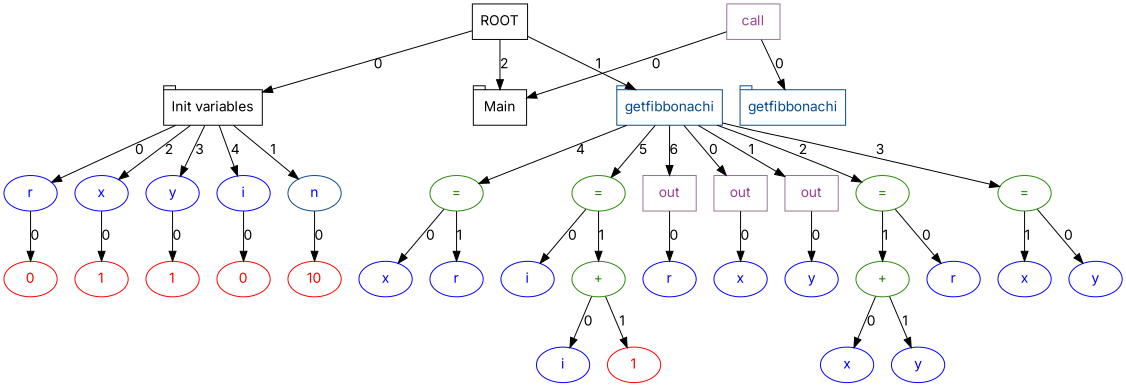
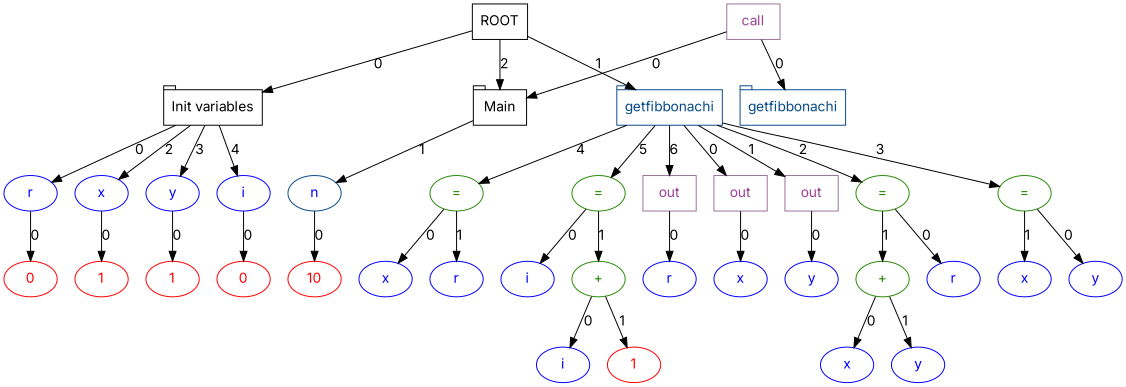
edge "Init variables" -> "n": now "Main" -> "n"
